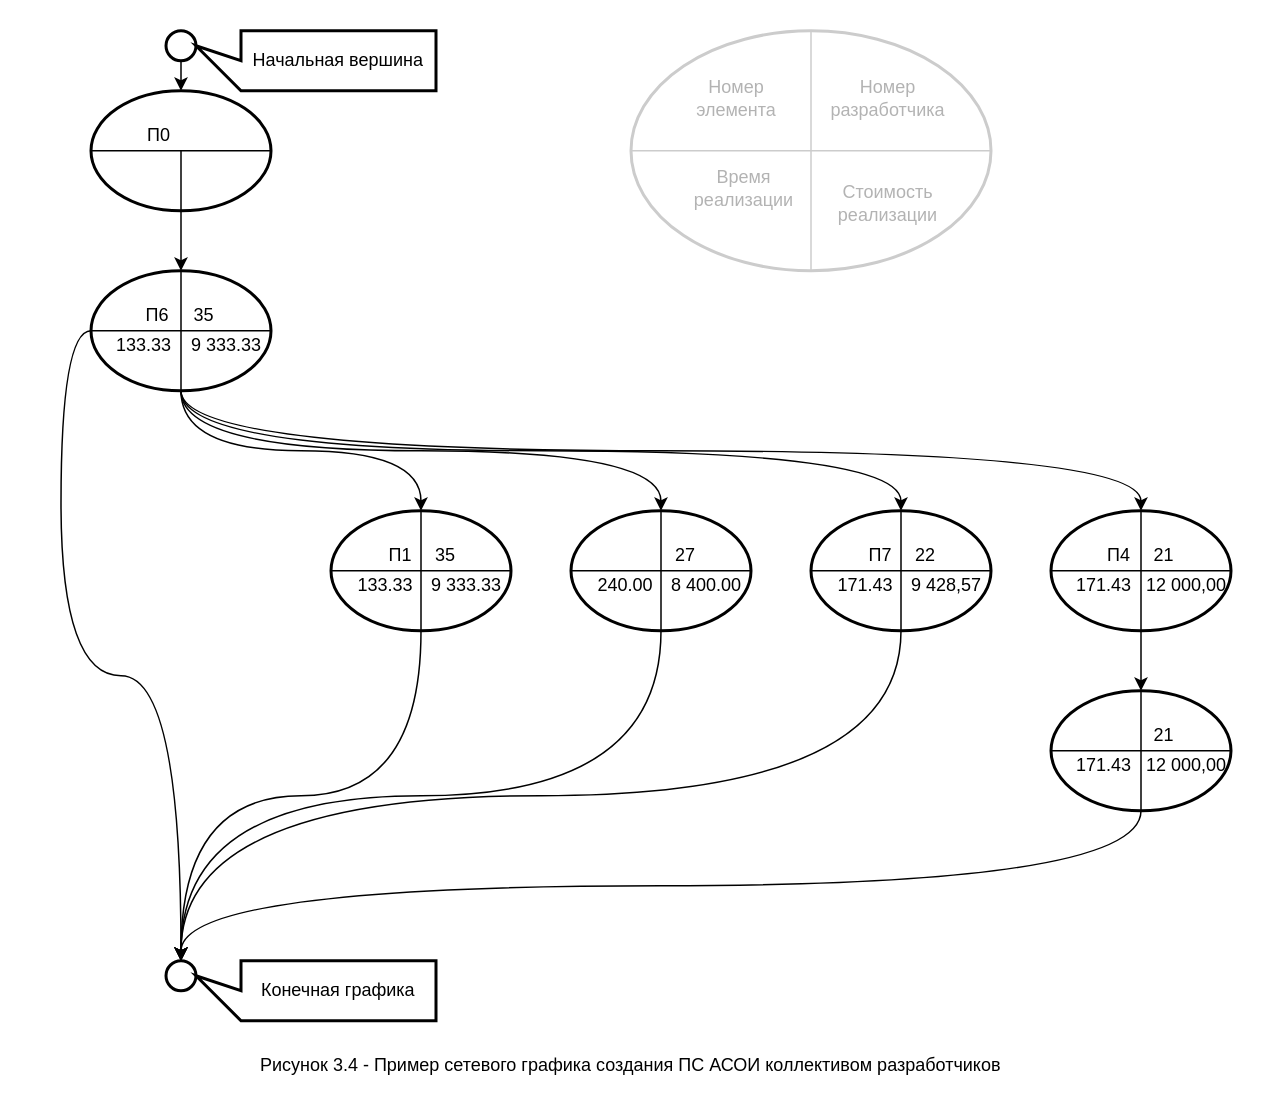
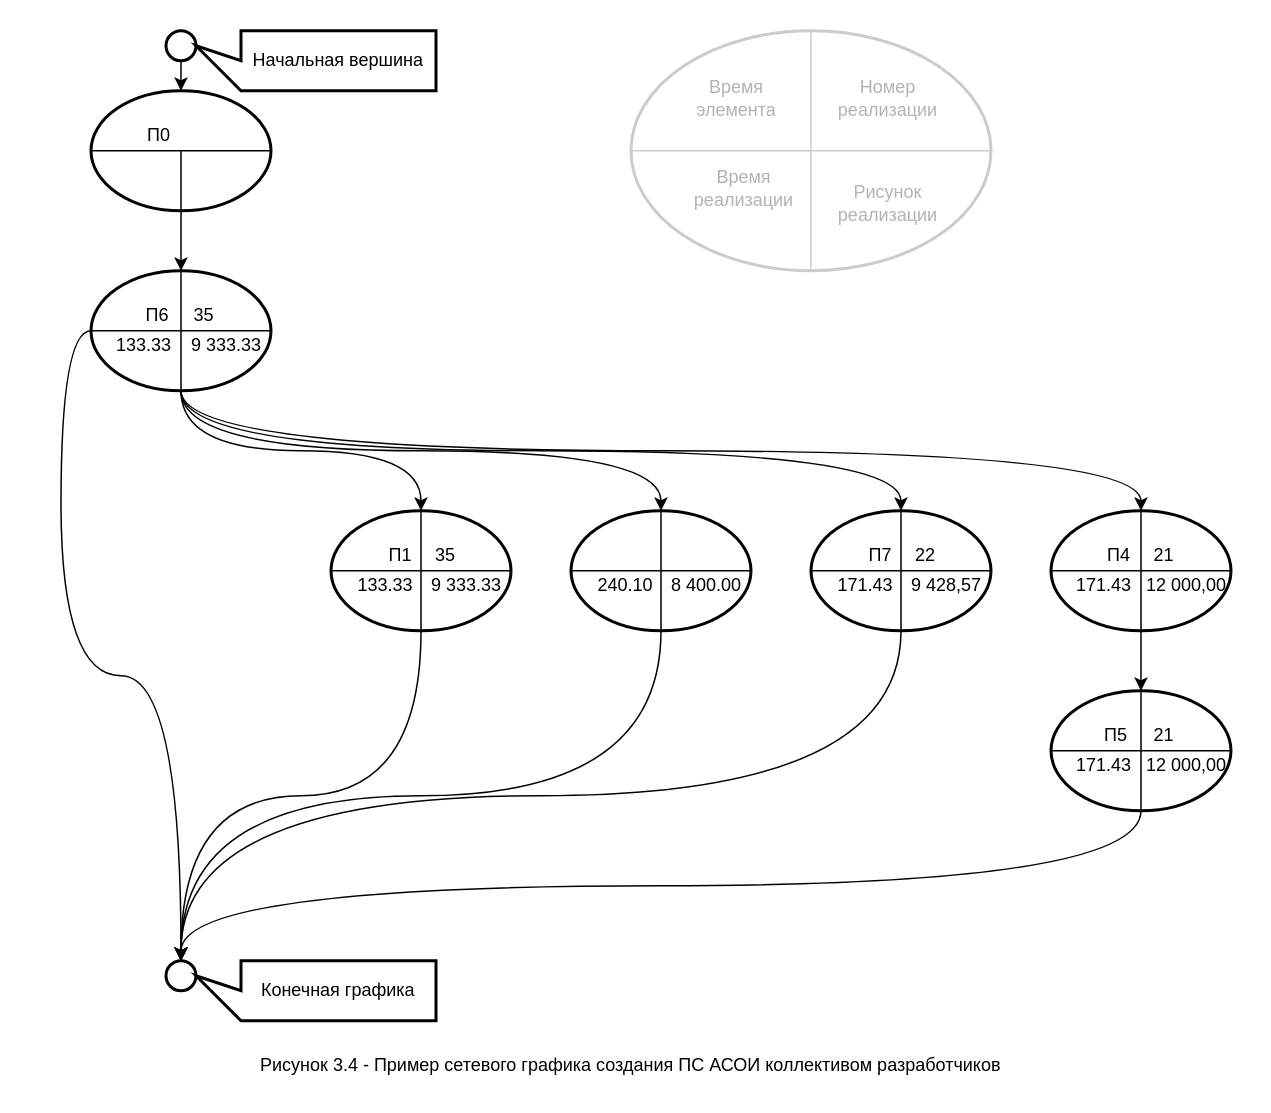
node "Номер элемента": label "Номер элемента" -> "Время элемента"
node "Номер разработчика": label "Номер разработчика" -> "Номер реализации"
node "Стоимость реализации": label "Стоимость реализации" -> "Рисунок реализации"
node "27": removed
node "240.00": label "240.00" -> "240.10"
node "П5": added
